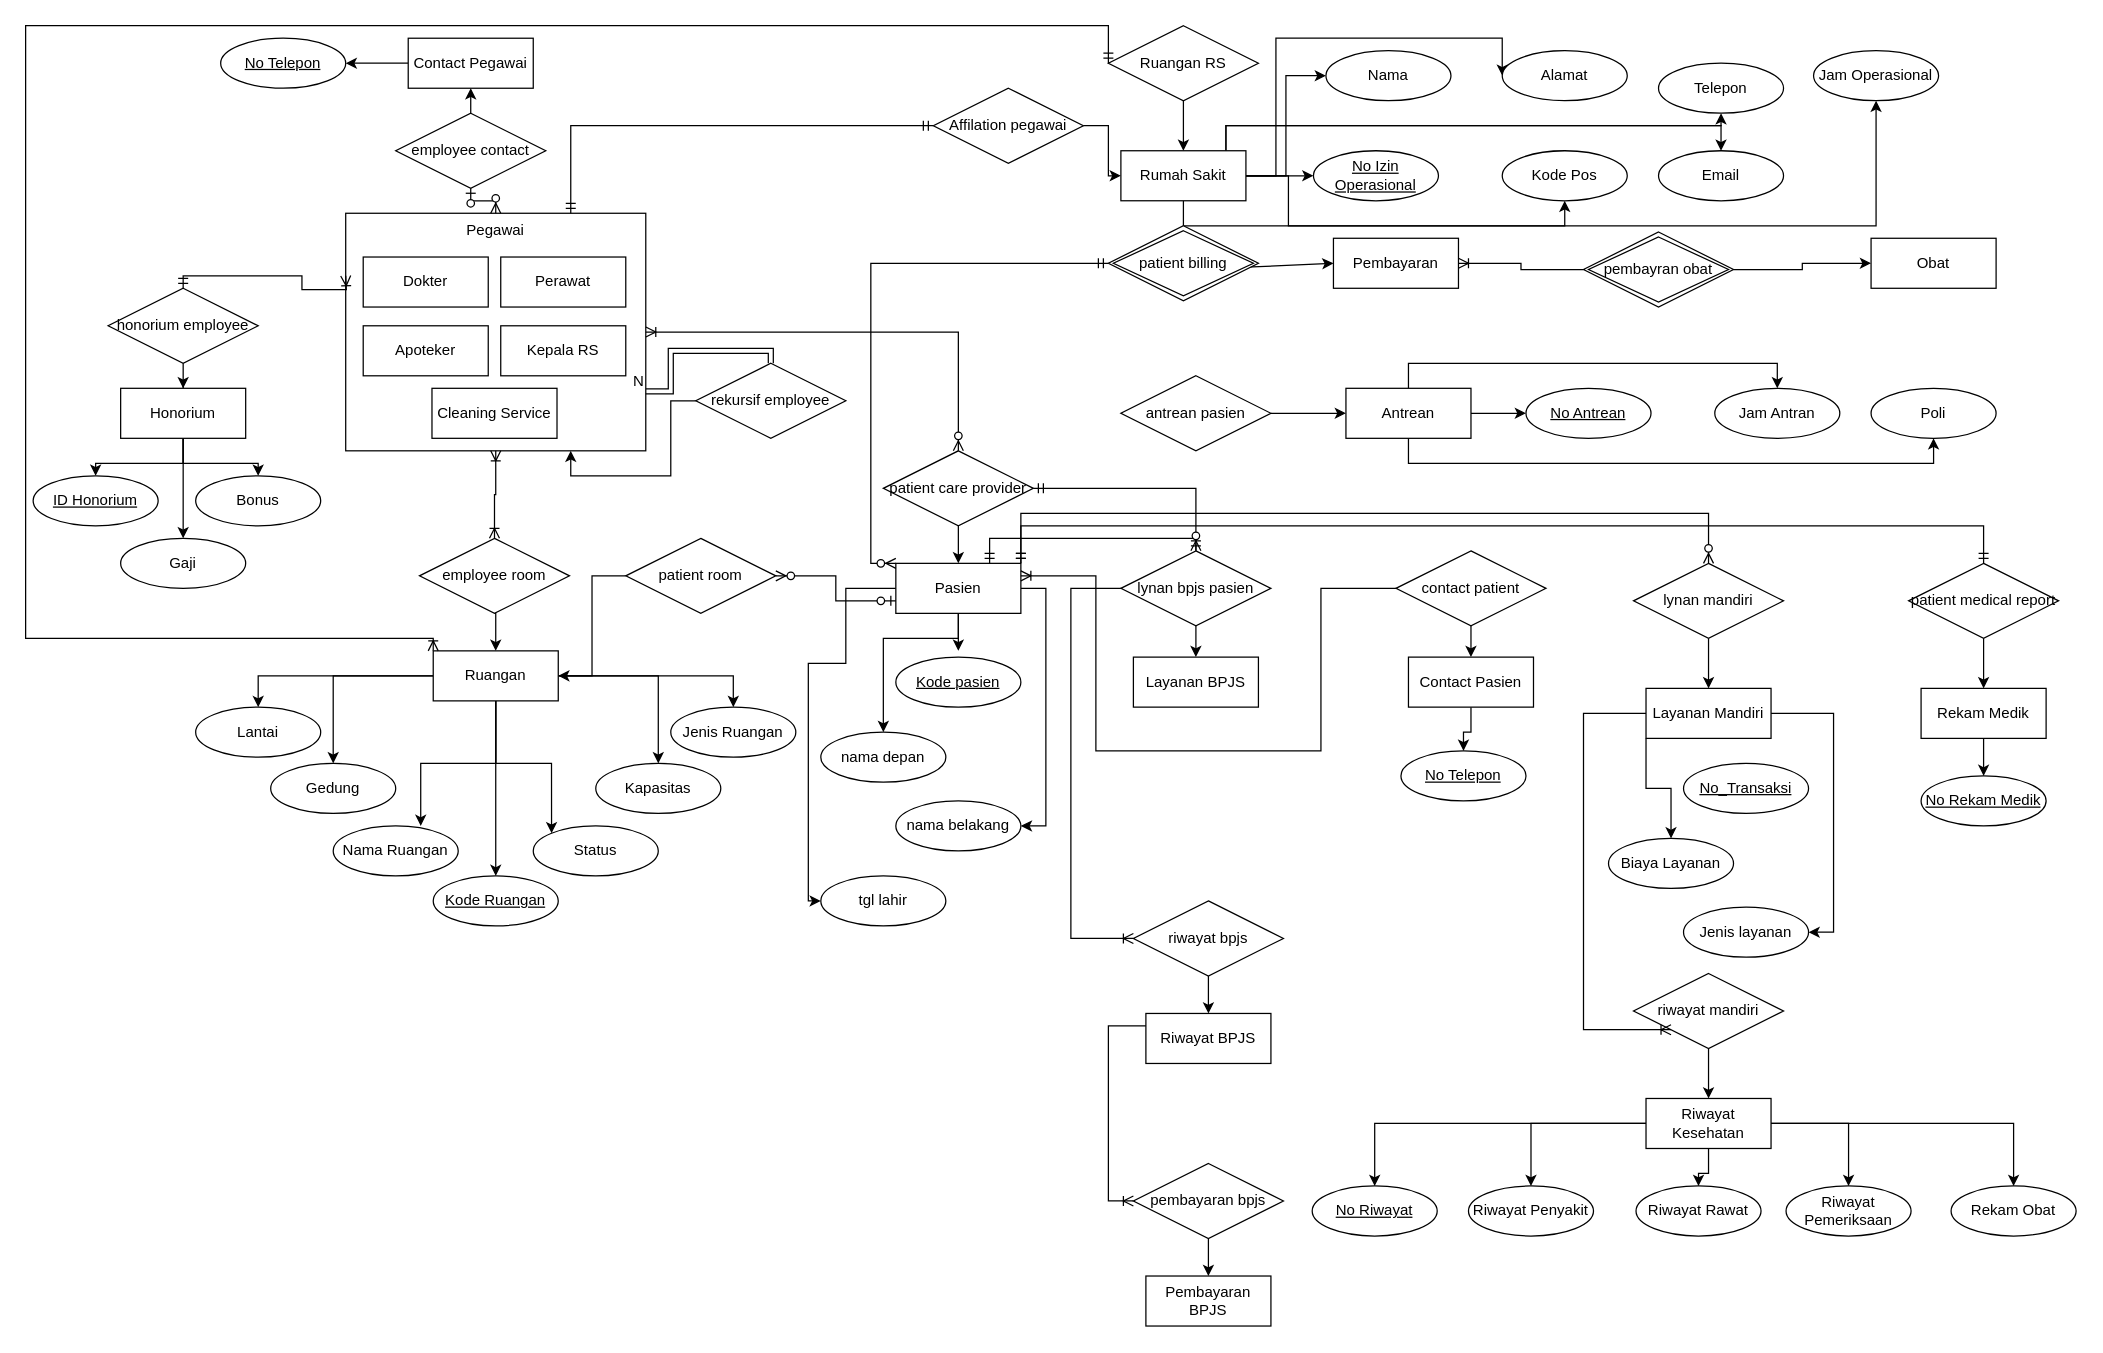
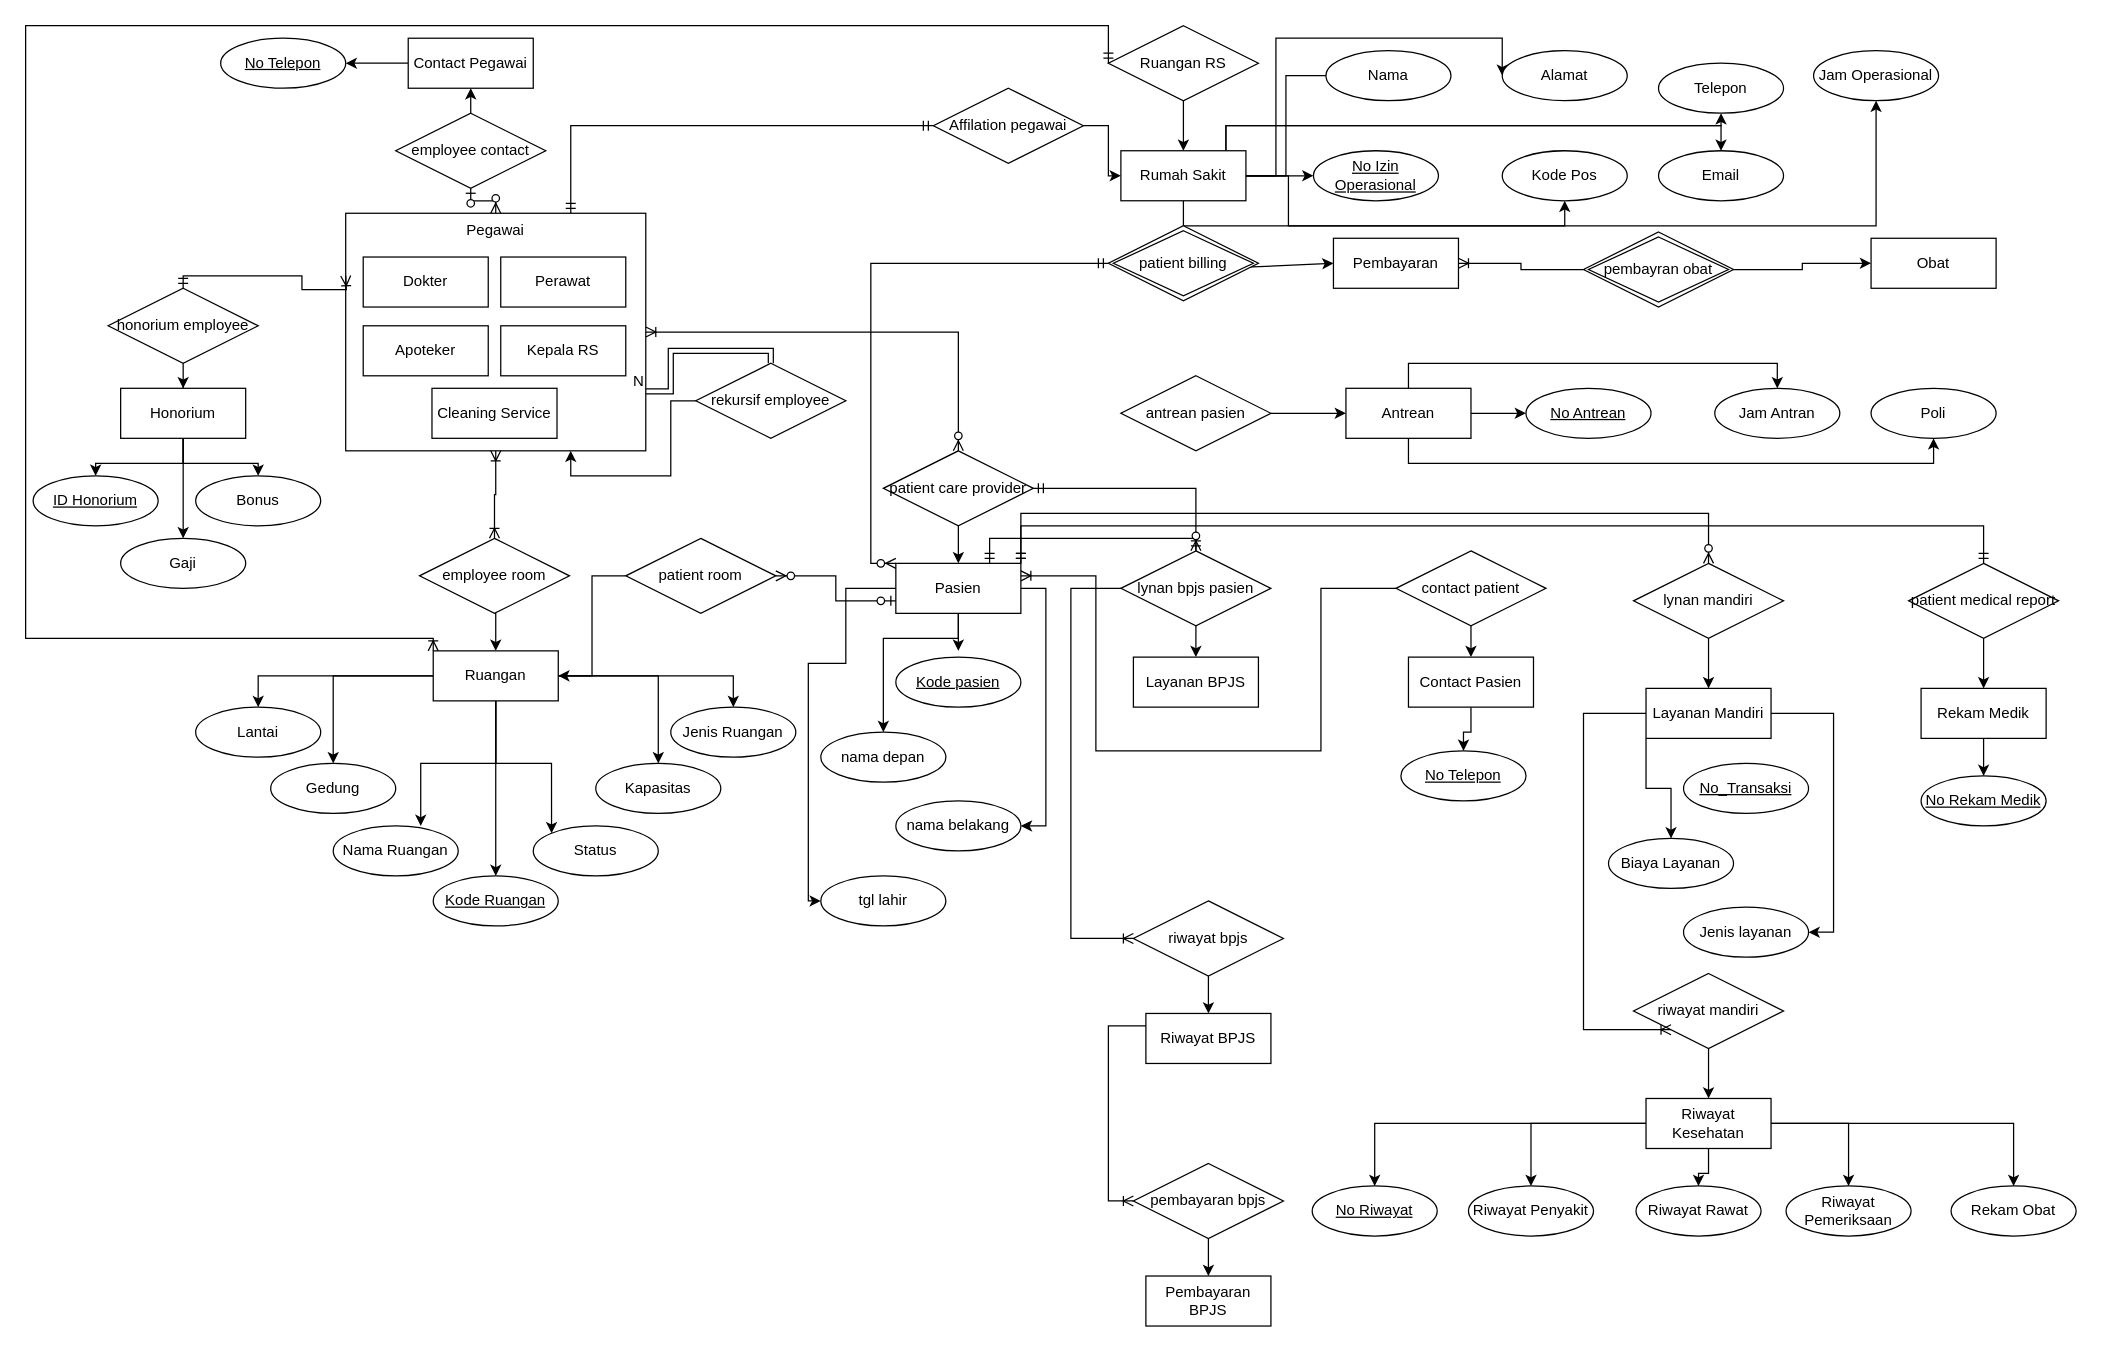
edge "Rumah Sakit" -> "Nama": arrowhead classic -> none
